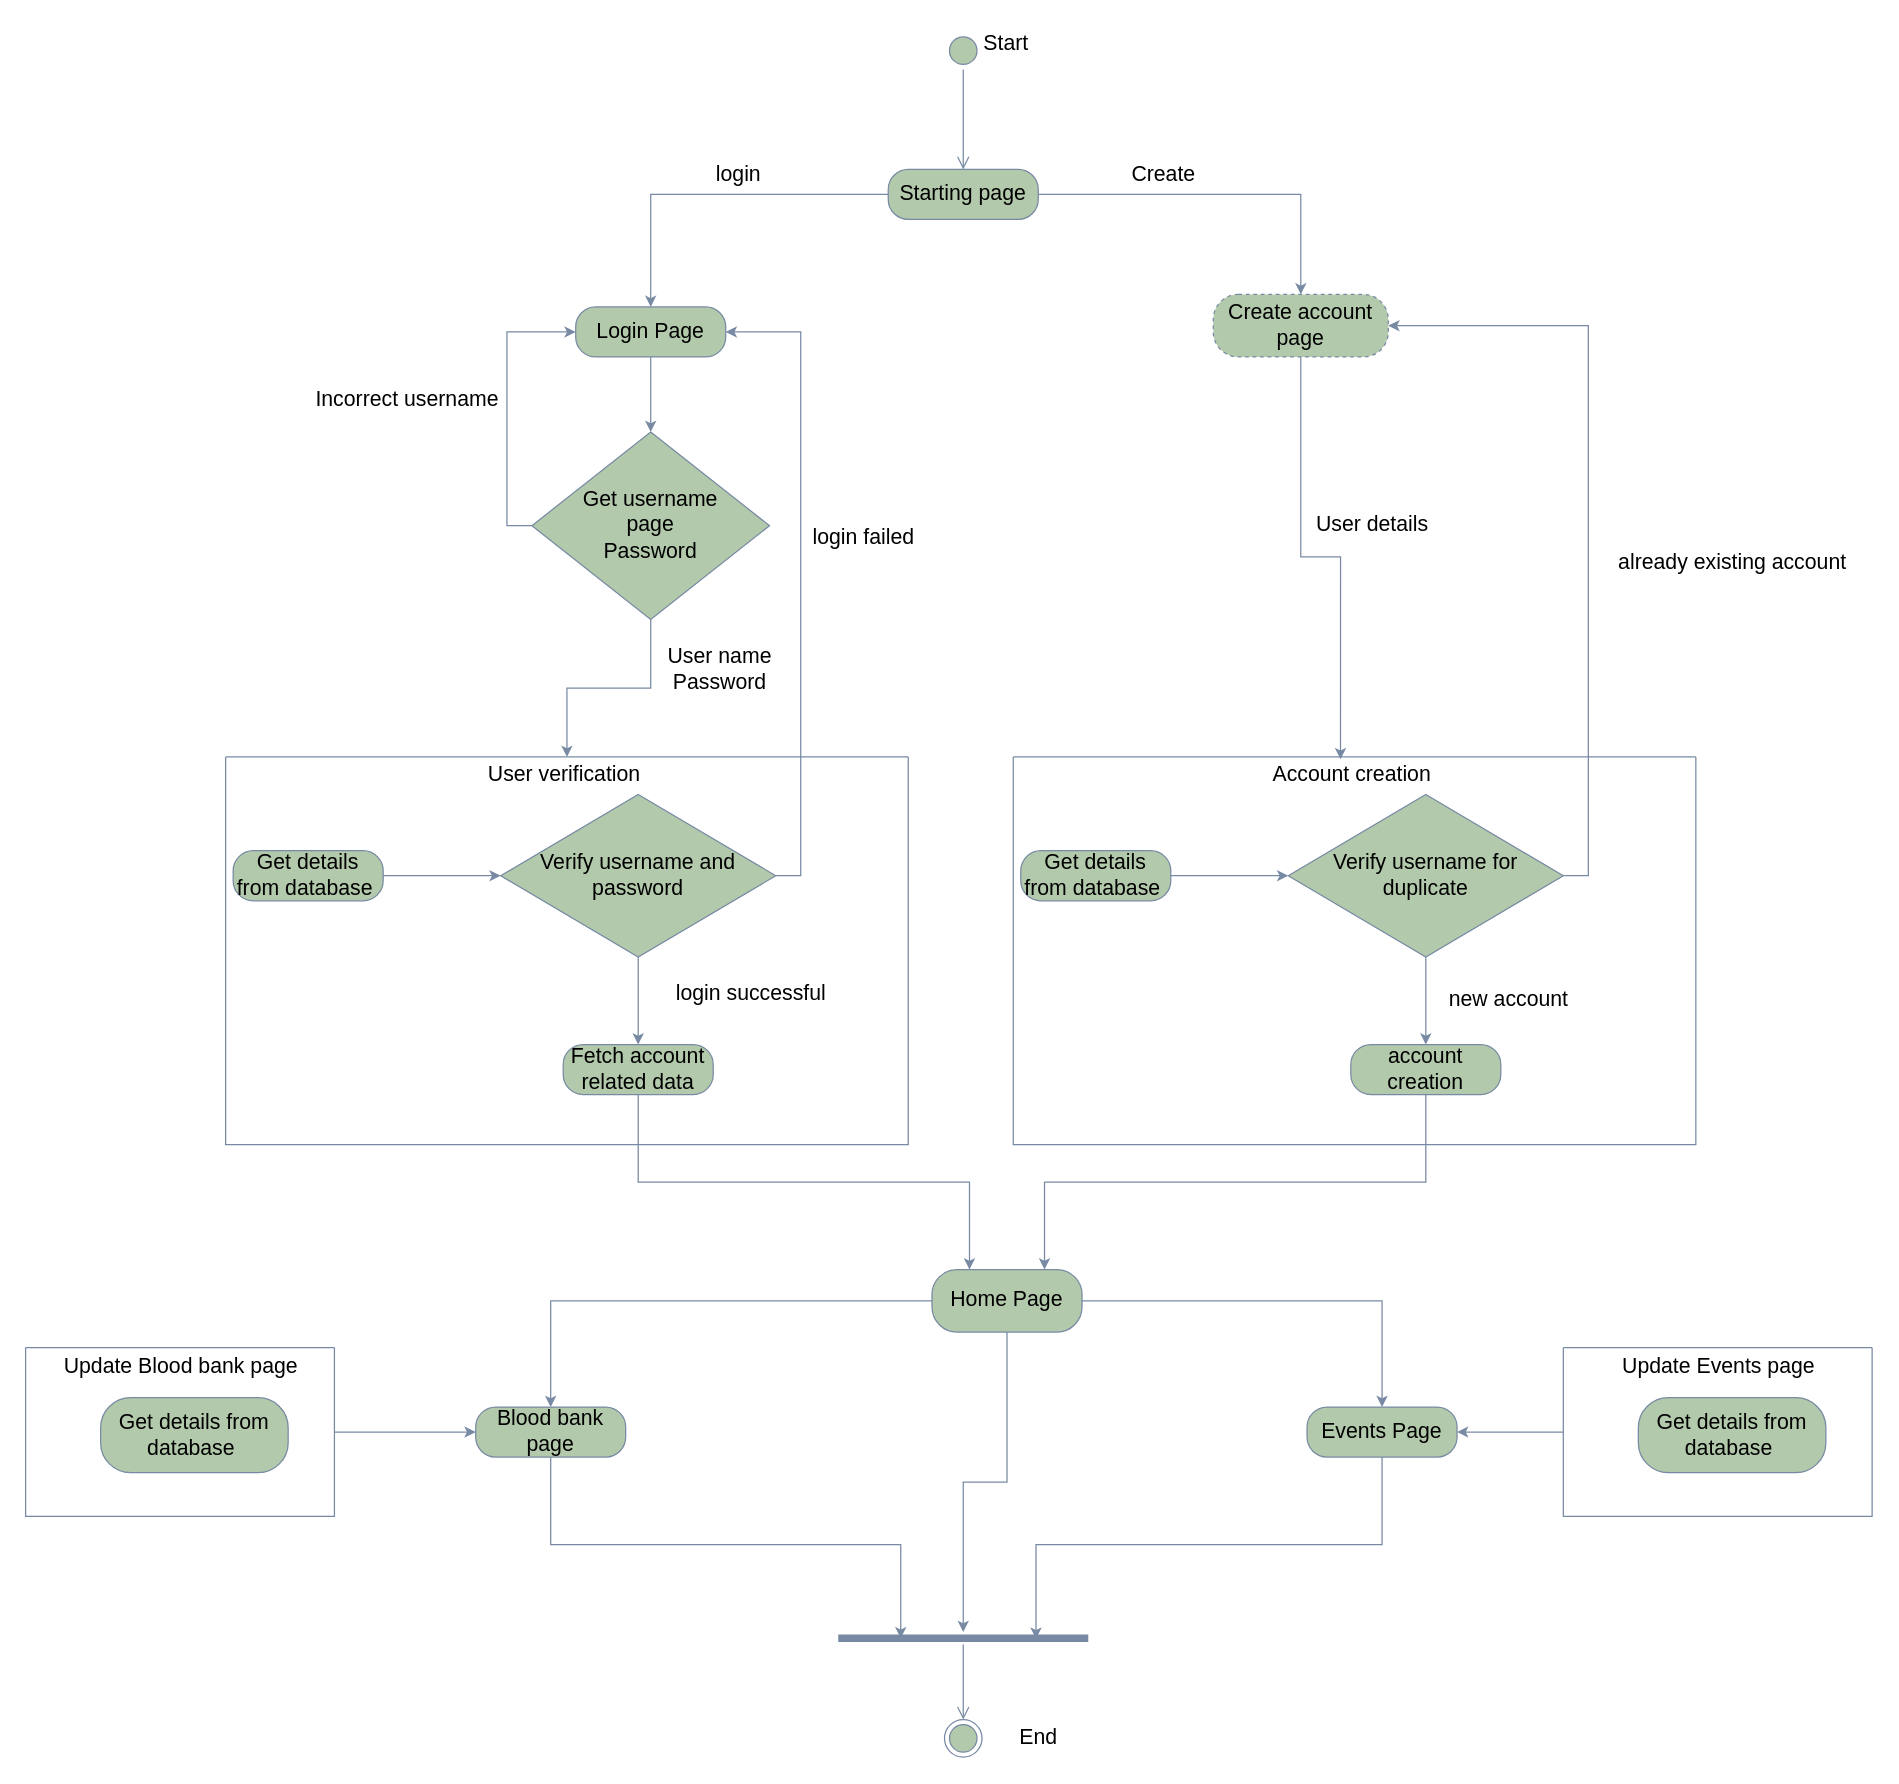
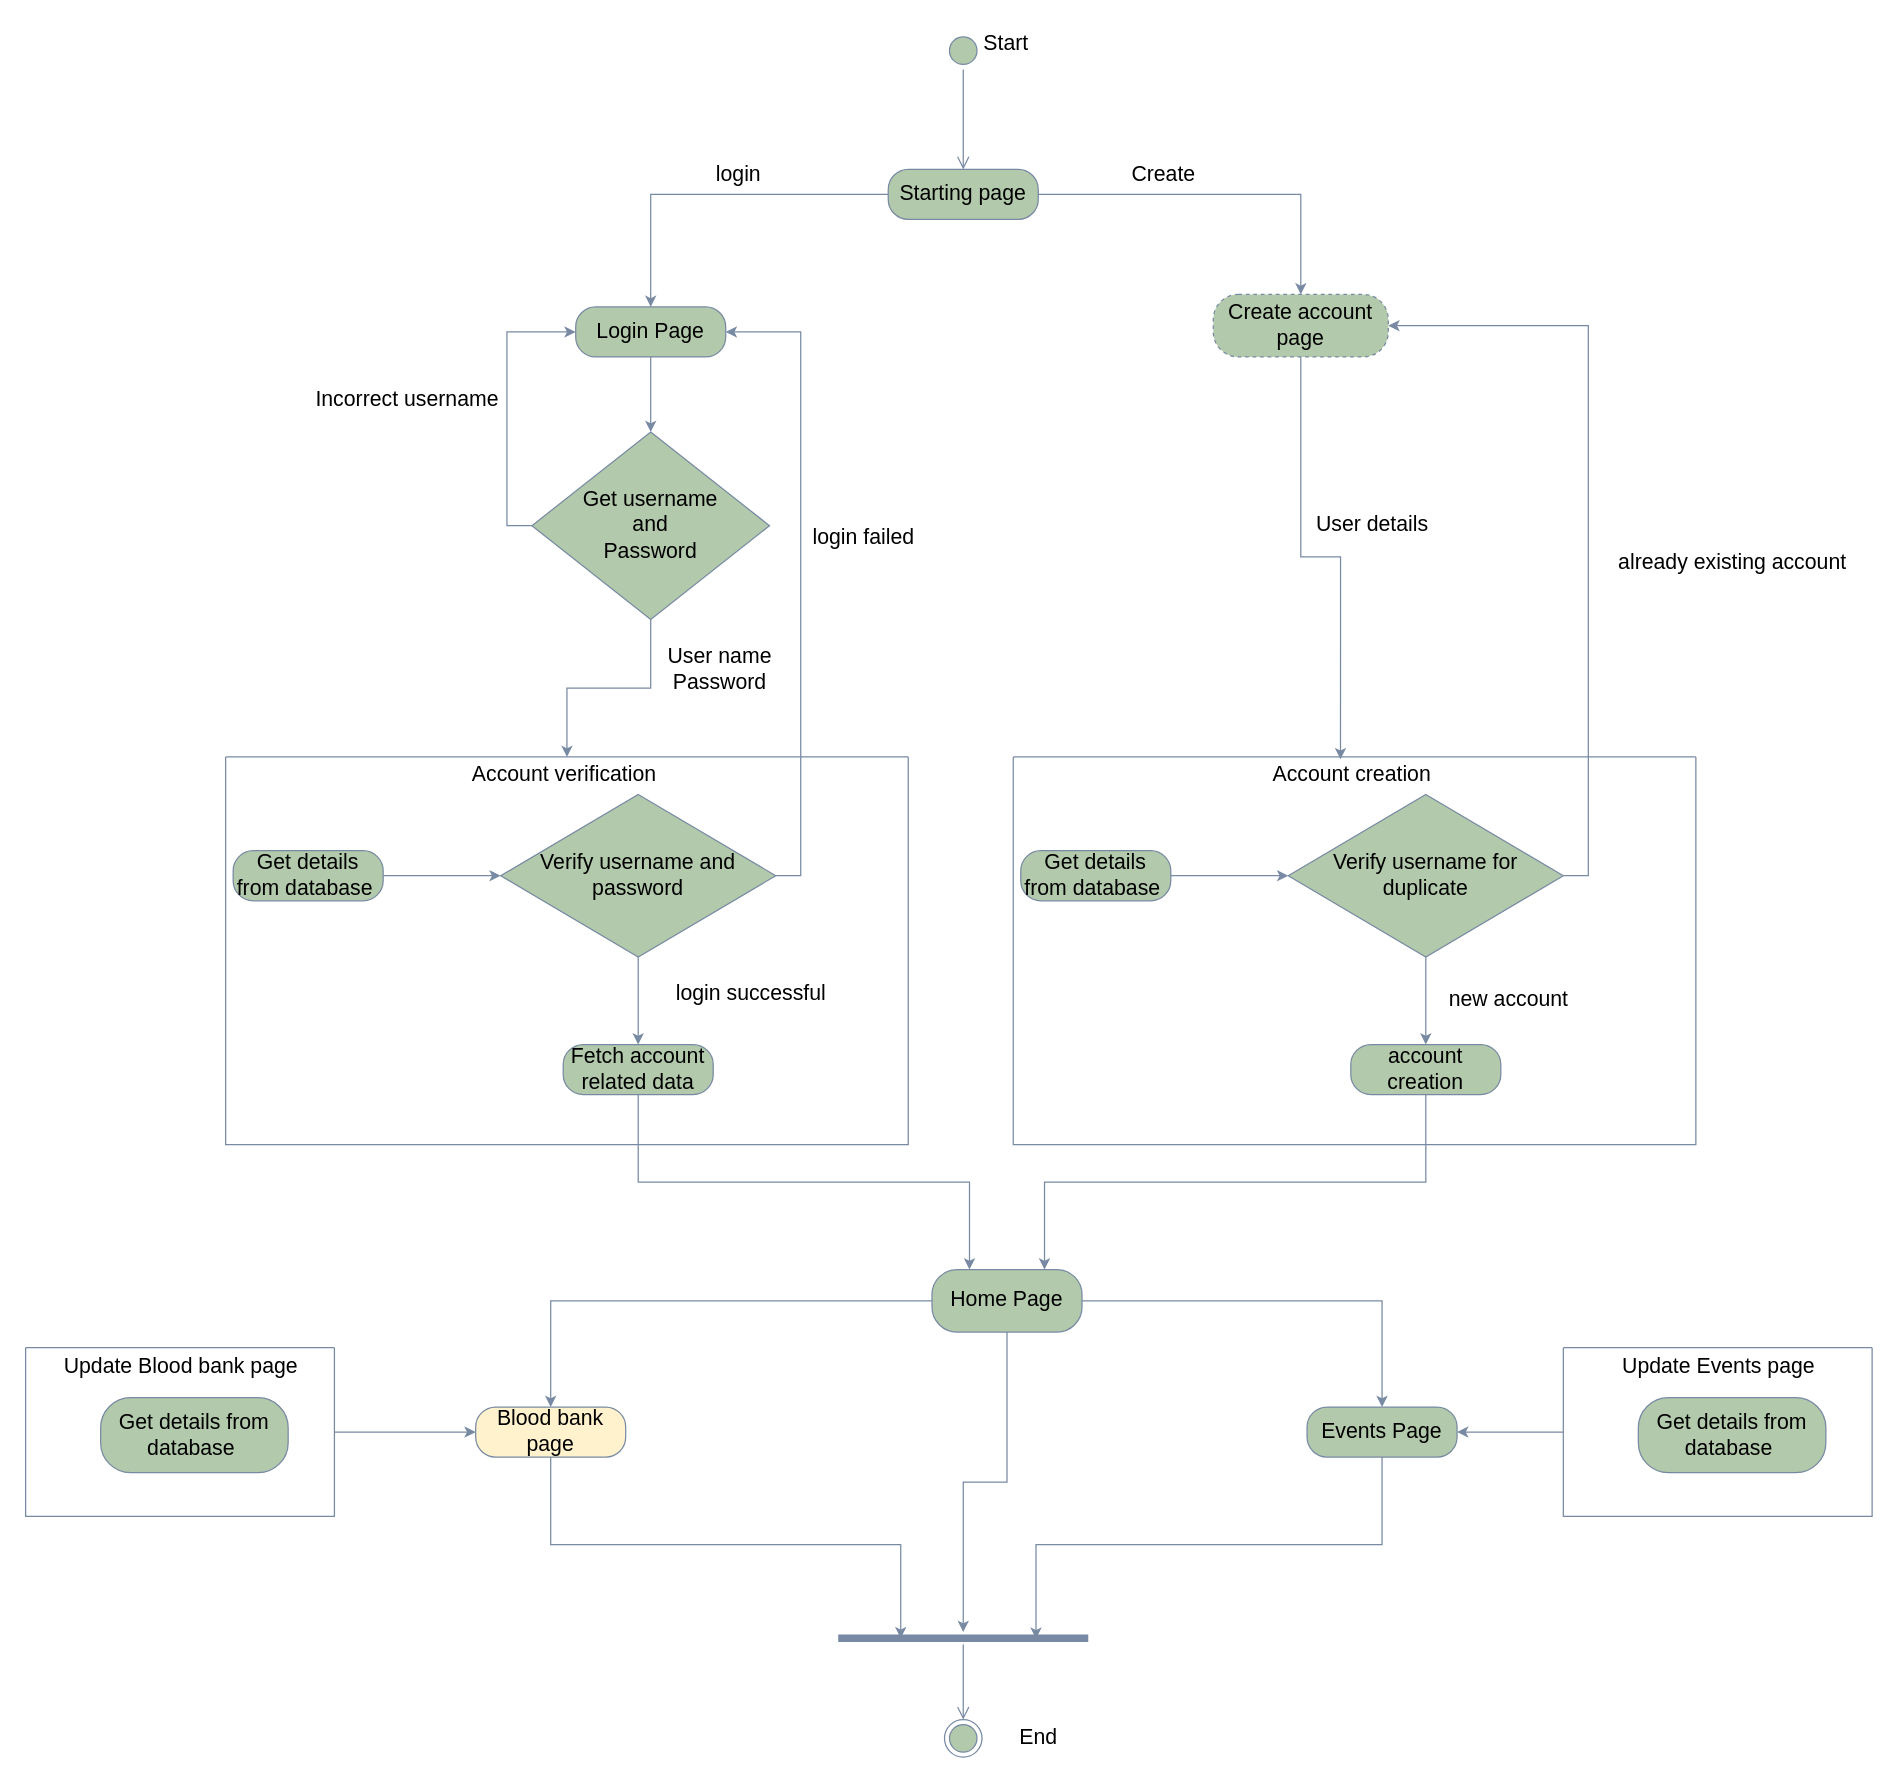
node "Get username page Password": label "Get username page Password" -> "Get username and Password"
node "User verification": label "User verification" -> "Account verification"
node "Blood bank page": fillcolor #b2c9ab -> #fff2cc
